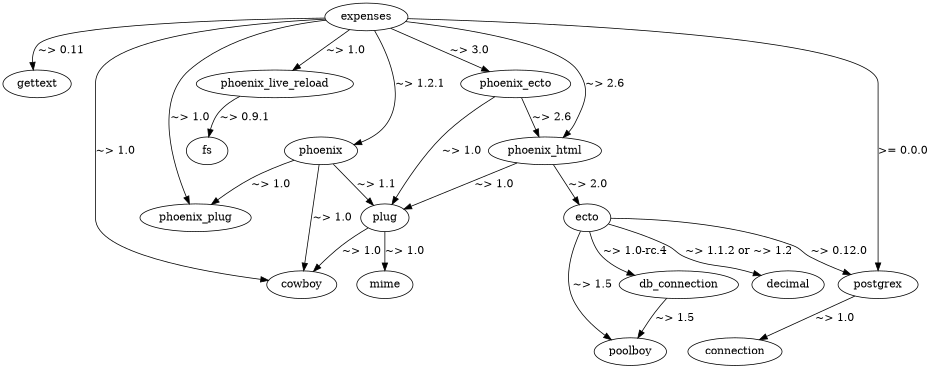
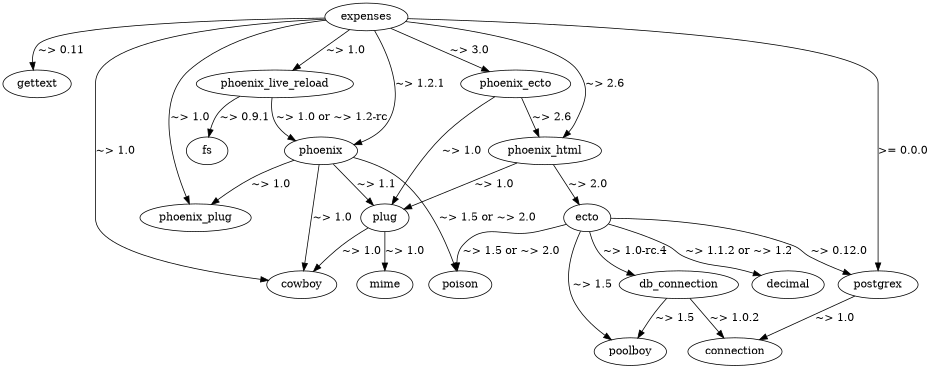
edge "phoenix_live_reload" -> "phoenix": added, label "~> 1.0 or ~> 1.2-rc"
node "poison": added
edge "db_connection" -> "connection": added, label "~> 1.0.2"
